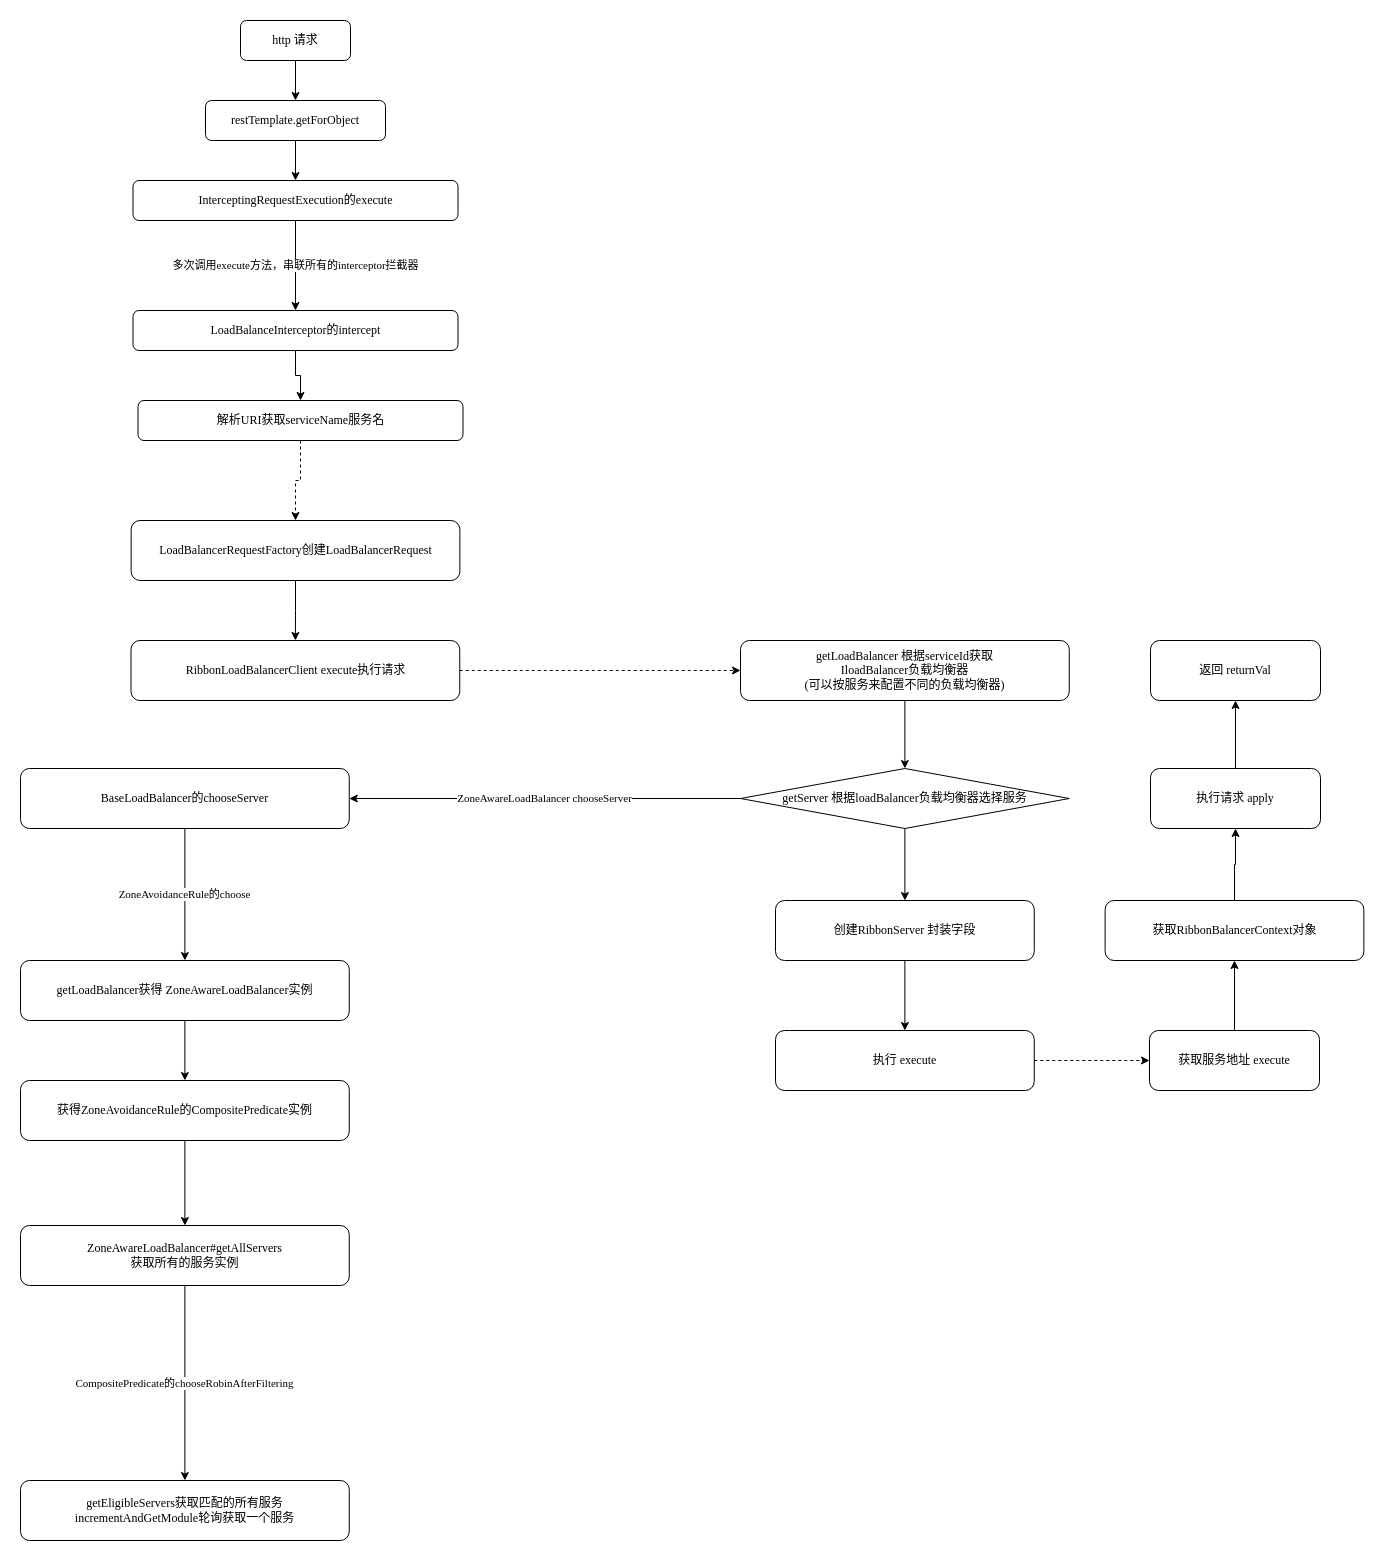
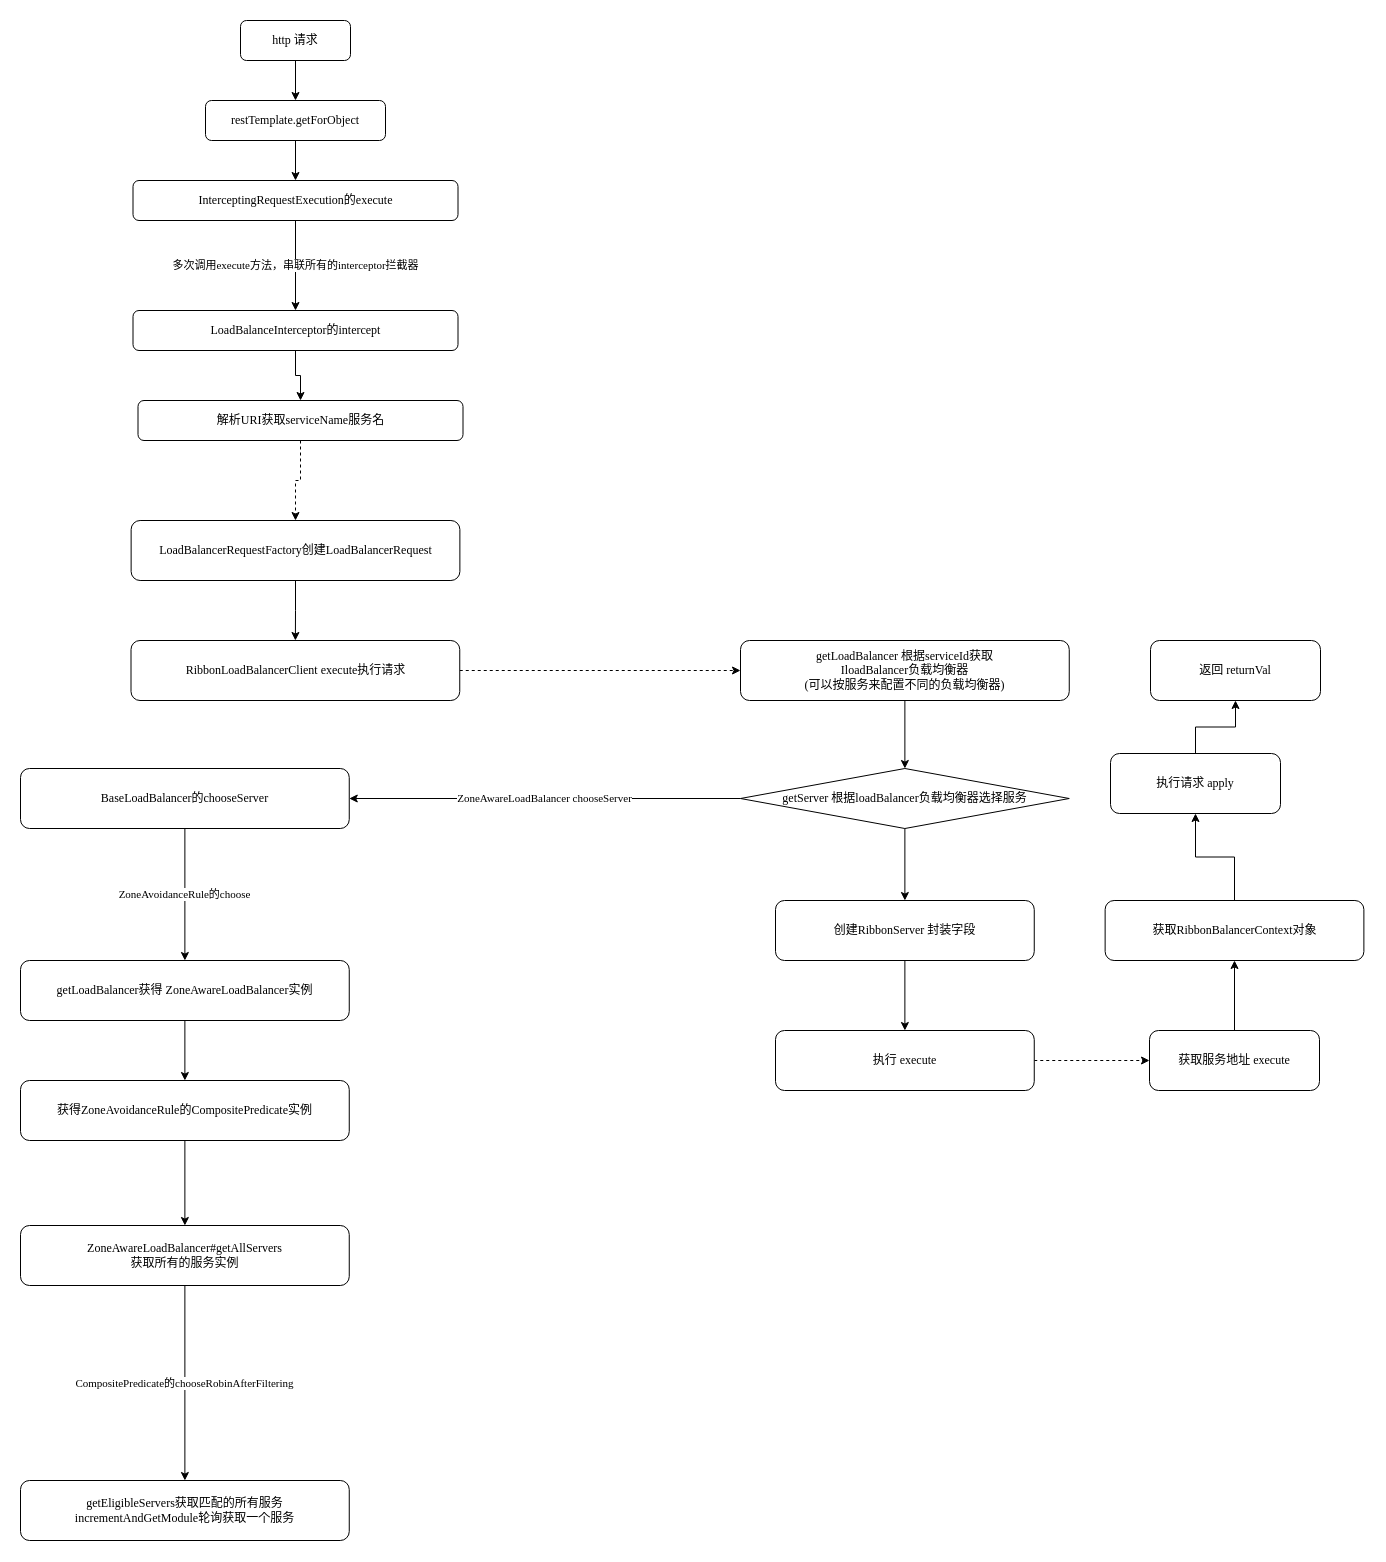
node "执行请求 apply": moved (1236, 799) -> (1196, 784)
